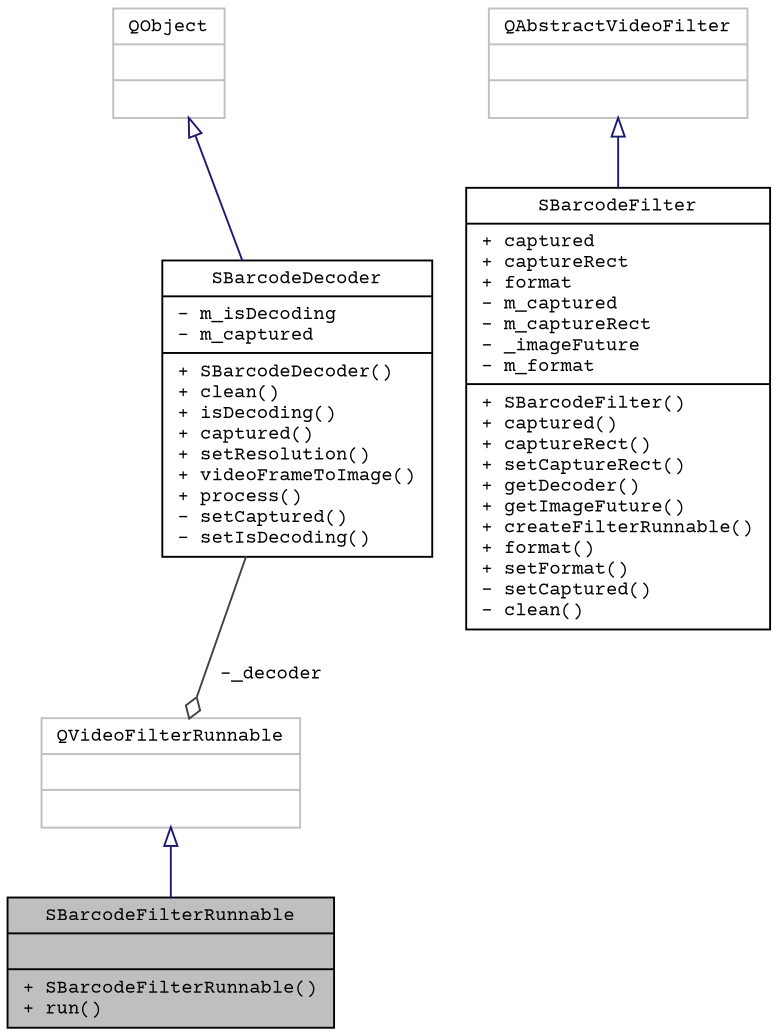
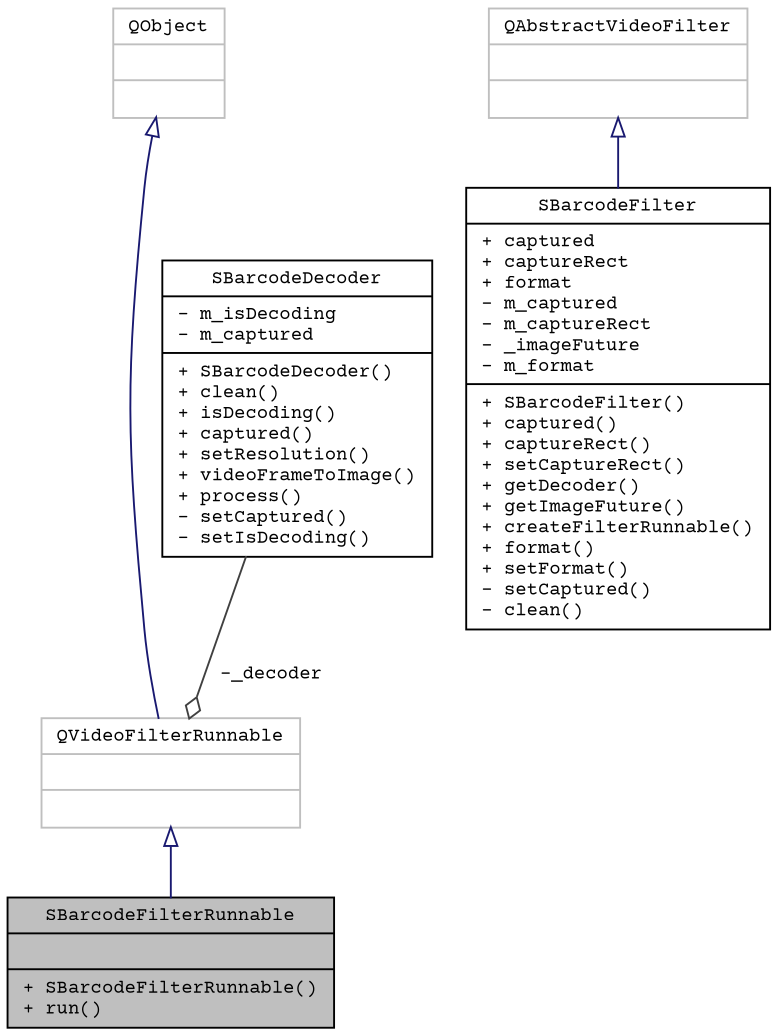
edge "SBarcodeDecoder" -> "QObject": now "QVideoFilterRunnable" -> "QObject"
